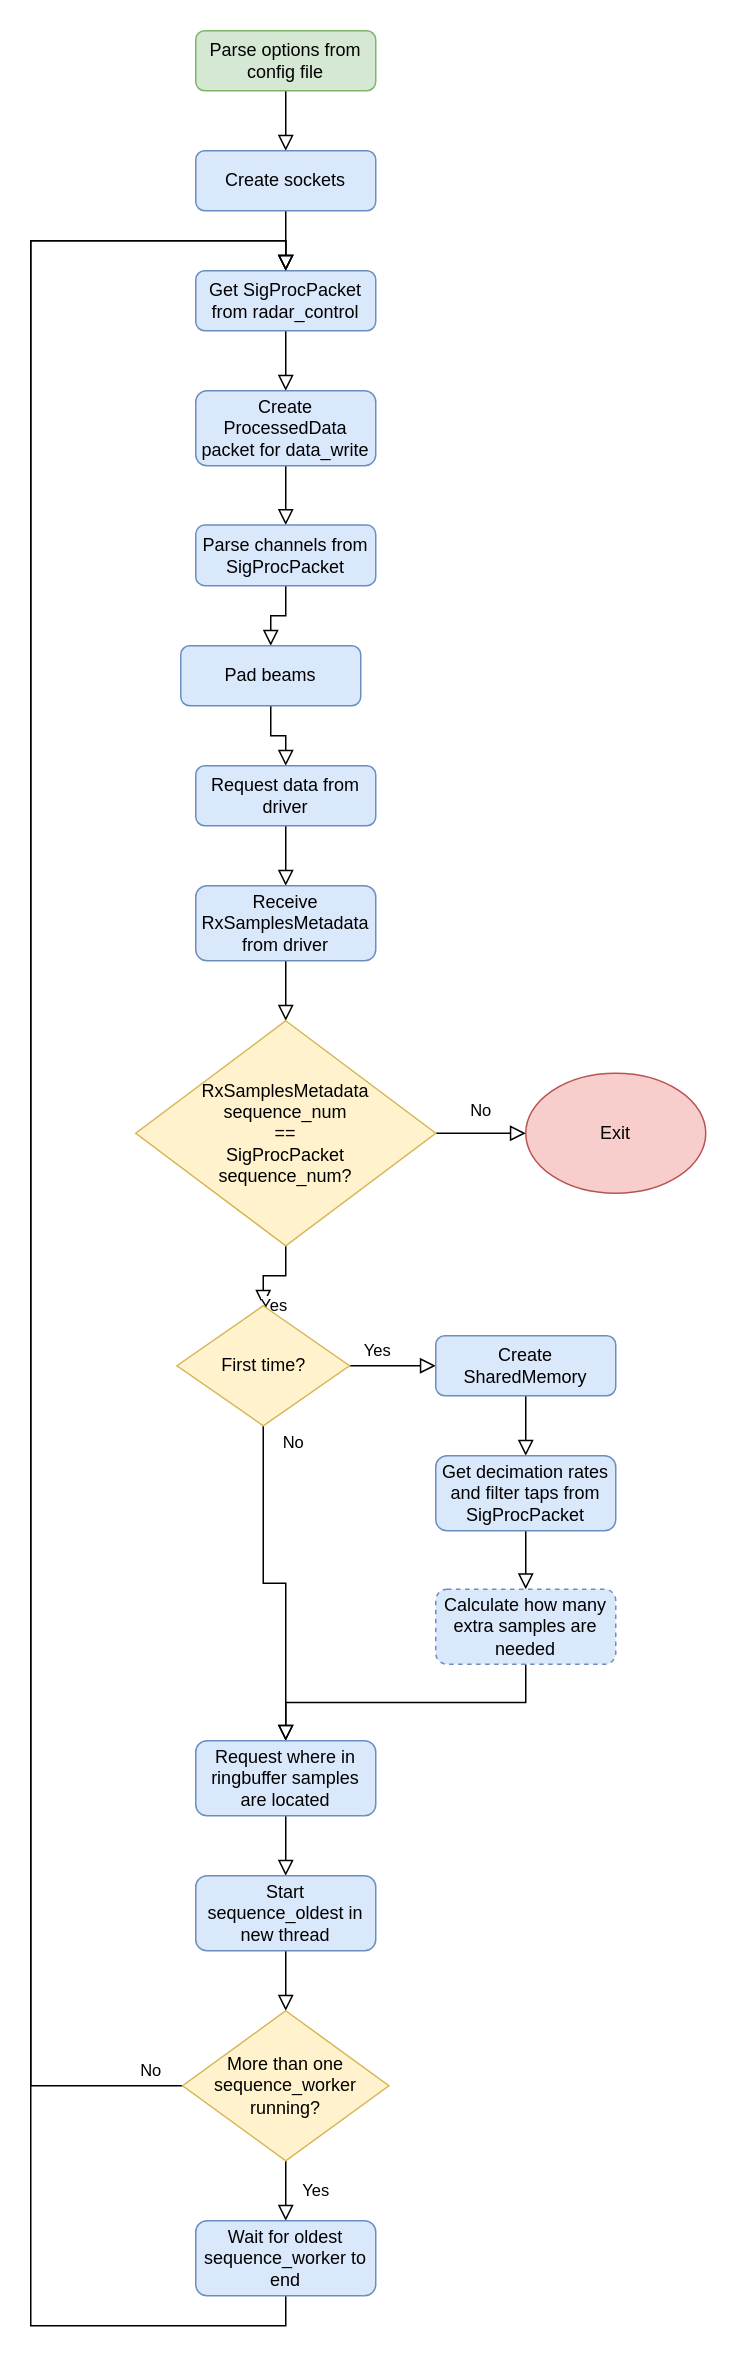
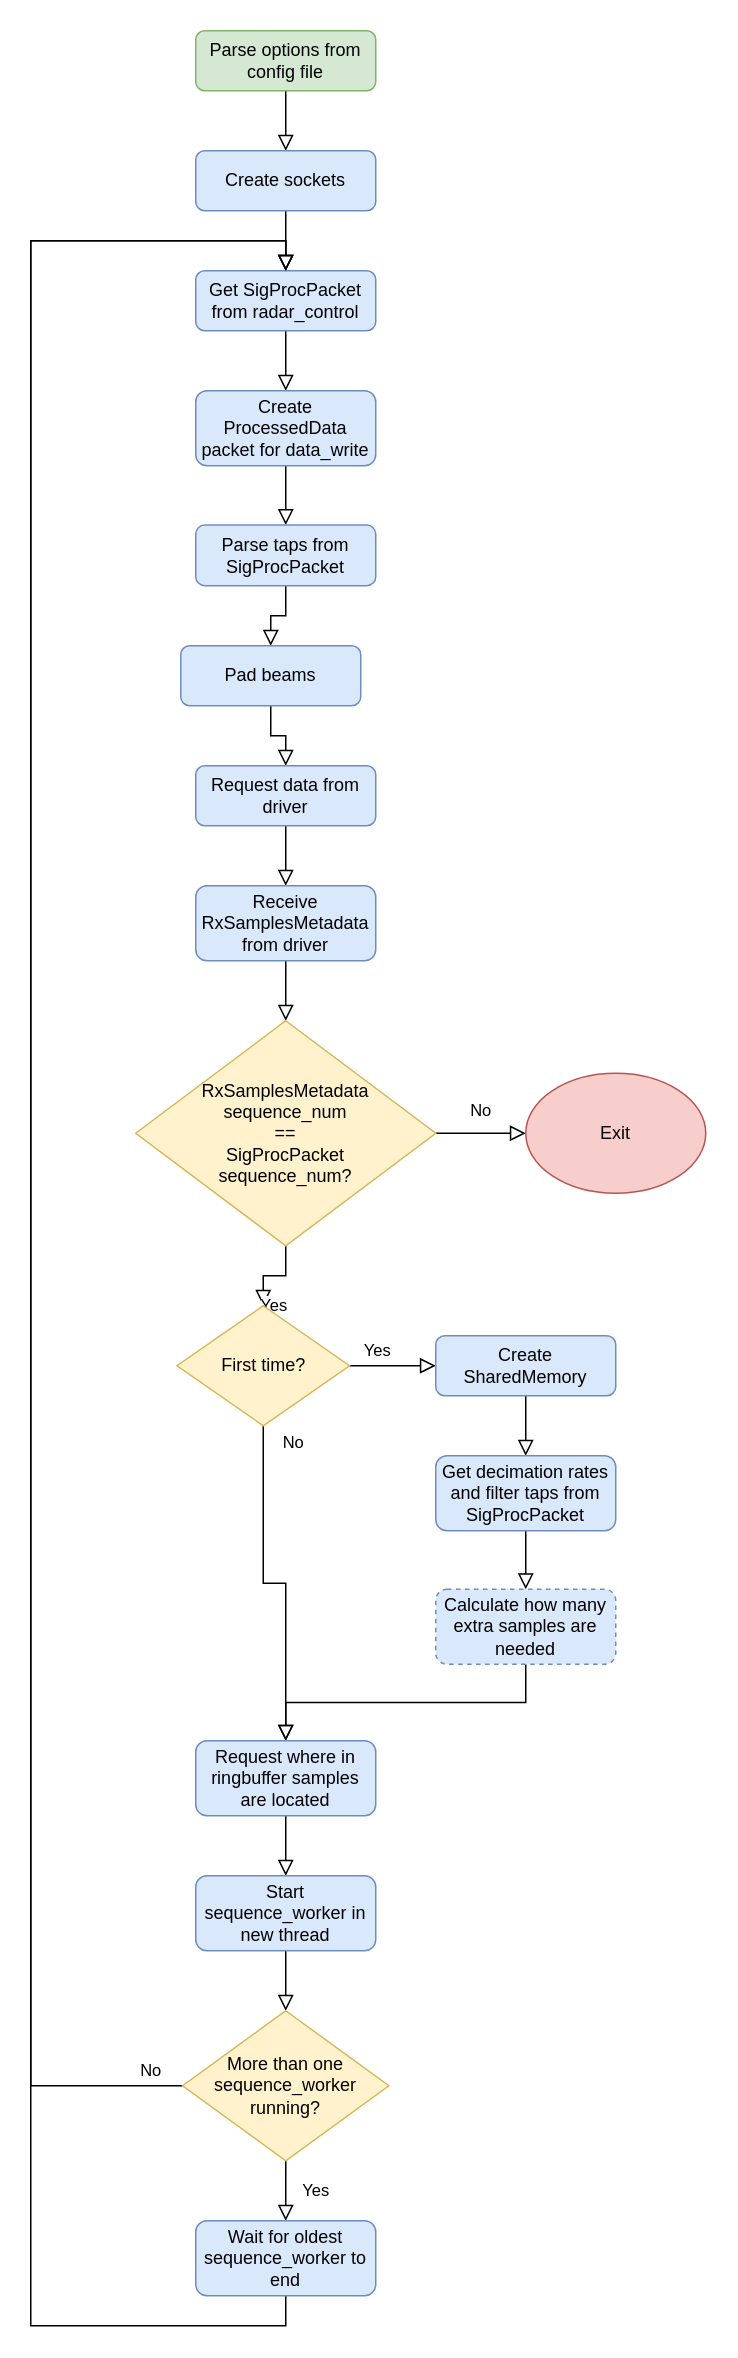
node "Parse channels from SigProcPacket": label "Parse channels from SigProcPacket" -> "Parse taps from SigProcPacket"
node "Start sequence_oldest in new thread": label "Start sequence_oldest in new thread" -> "Start sequence_worker in new thread"
